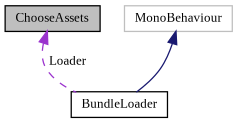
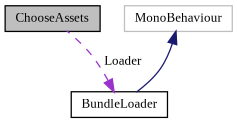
edge "BundleLoader" -> "ChooseAssets": reversed
